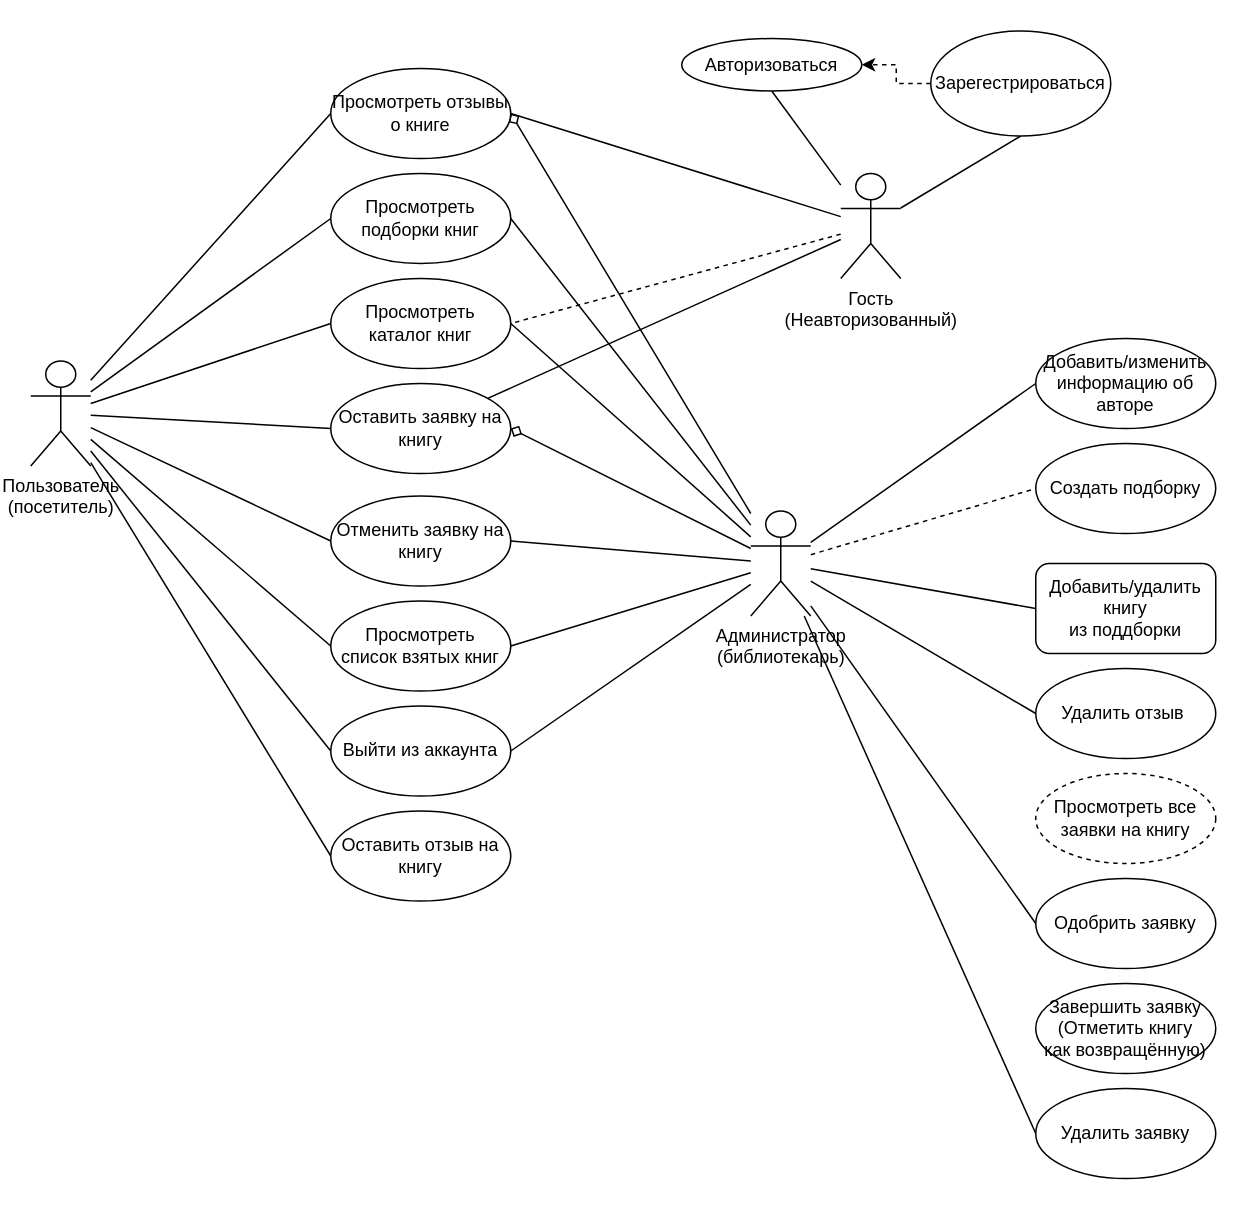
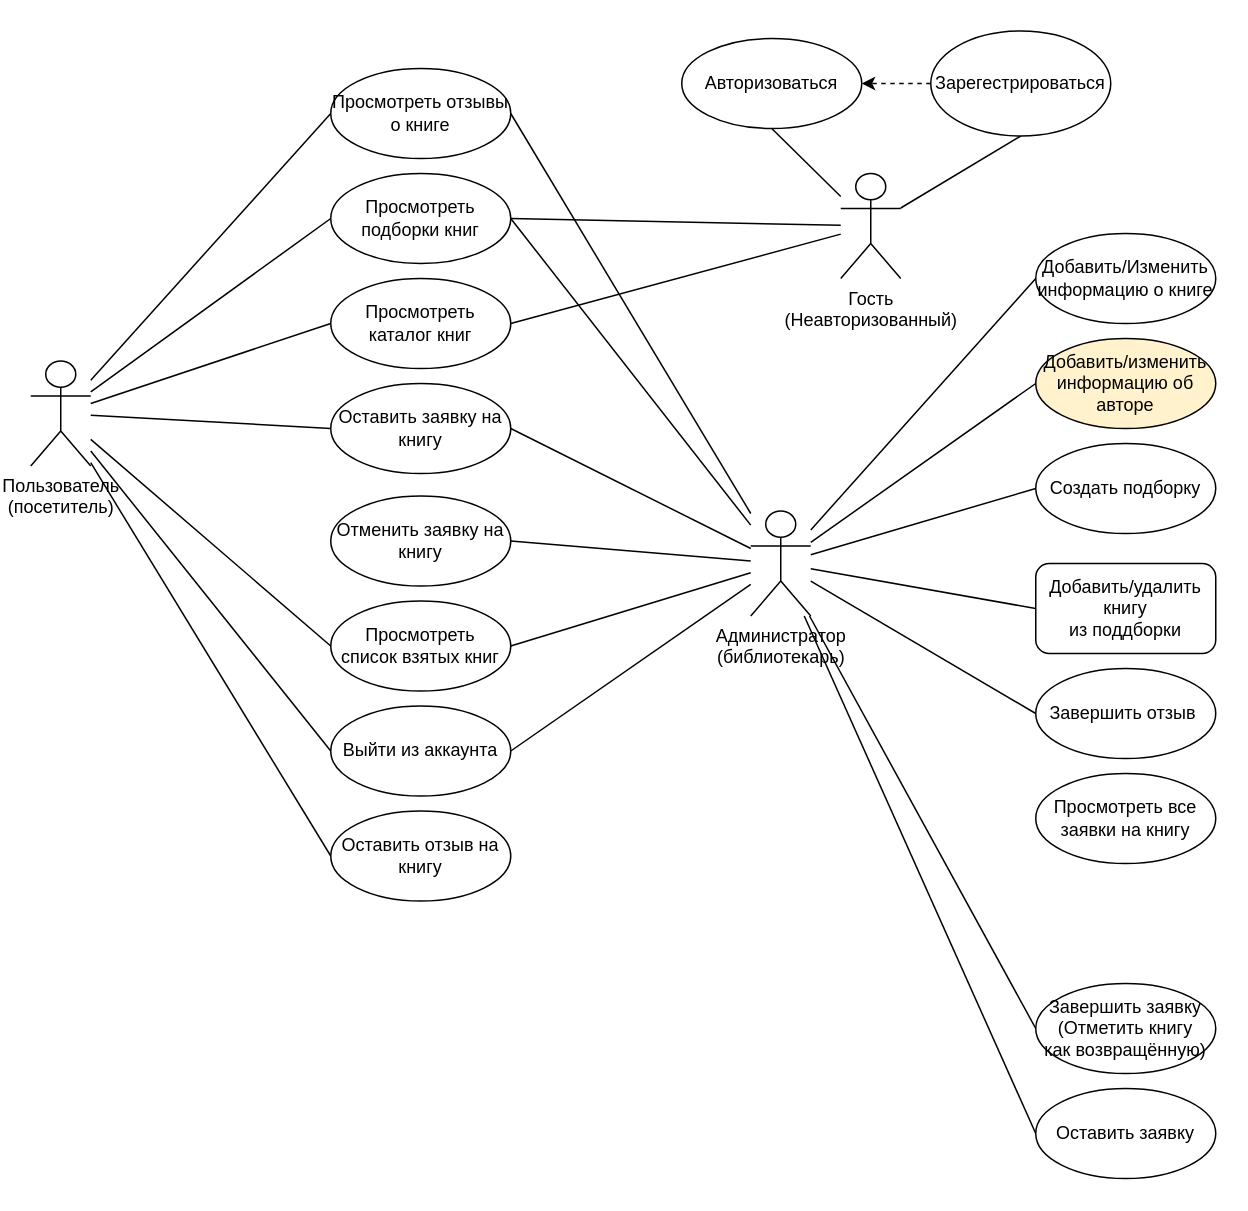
node "Авторизоваться": size 180x53 -> 180x90
edge "Администратор (библиотекарь)" -> "Просмотреть отзывы о книге": arrowhead diamond -> none
edge "Просмотреть отзывы о книге" -- "Гость (Неавторизованный)": removed
node "Добавить/Изменить информацию о книге": added
edge "Гость (Неавторизованный)" -- "Просмотреть каталог книг": style dashed -> solid
edge "Гость (Неавторизованный)" -- "Оставить заявку на книгу": now "Гость (Неавторизованный)" -- "Просмотреть подборки книг"
node "Добавить/изменить информацию об авторе": fillcolor #ffffff -> #fff2cc
edge "Добавить/Изменить информацию о книге" -- "Администратор (библиотекарь)": added
edge "Просмотреть каталог книг" -- "Администратор (библиотекарь)": removed
edge "Администратор (библиотекарь)" -> "Оставить заявку на книгу": arrowhead diamond -> none
edge "Пользователь (посетитель)" -- "Отменить заявку на книгу": removed
edge "Создать подборку" -- "Администратор (библиотекарь)": style dashed -> solid
node "Удалить отзыв": label "Удалить отзыв" -> "Завершить отзыв"
edge "Администратор (библиотекарь)" -- "Одобрить заявку": removed
node "Просмотреть все заявки на книгу": style dashed -> solid
edge "Администратор (библиотекарь)" -- "Завершить заявку (Отметить книгу как возвращённую)": added
node "Одобрить заявку": removed
node "Удалить заявку": label "Удалить заявку" -> "Оставить заявку"
